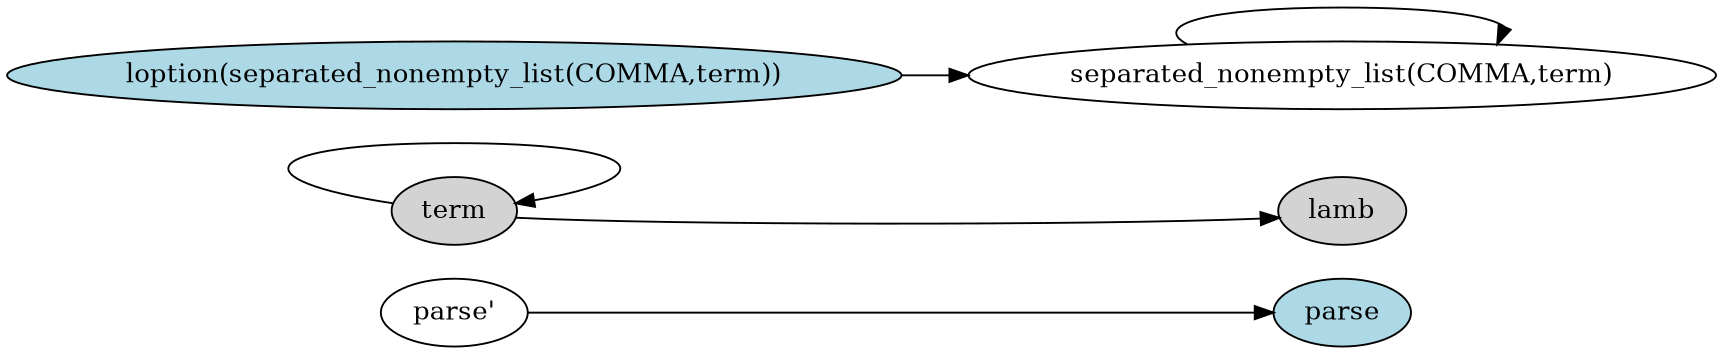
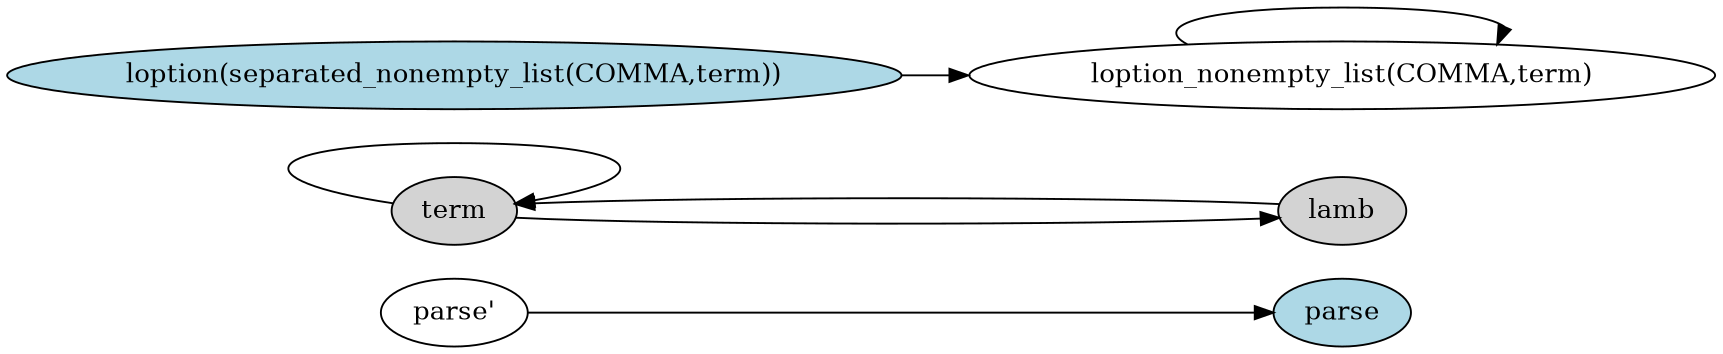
node "separated_nonempty_list(COMMA,term)": label "separated_nonempty_list(COMMA,term)" -> "loption_nonempty_list(COMMA,term)"
edge "lamb" -> "term": added
